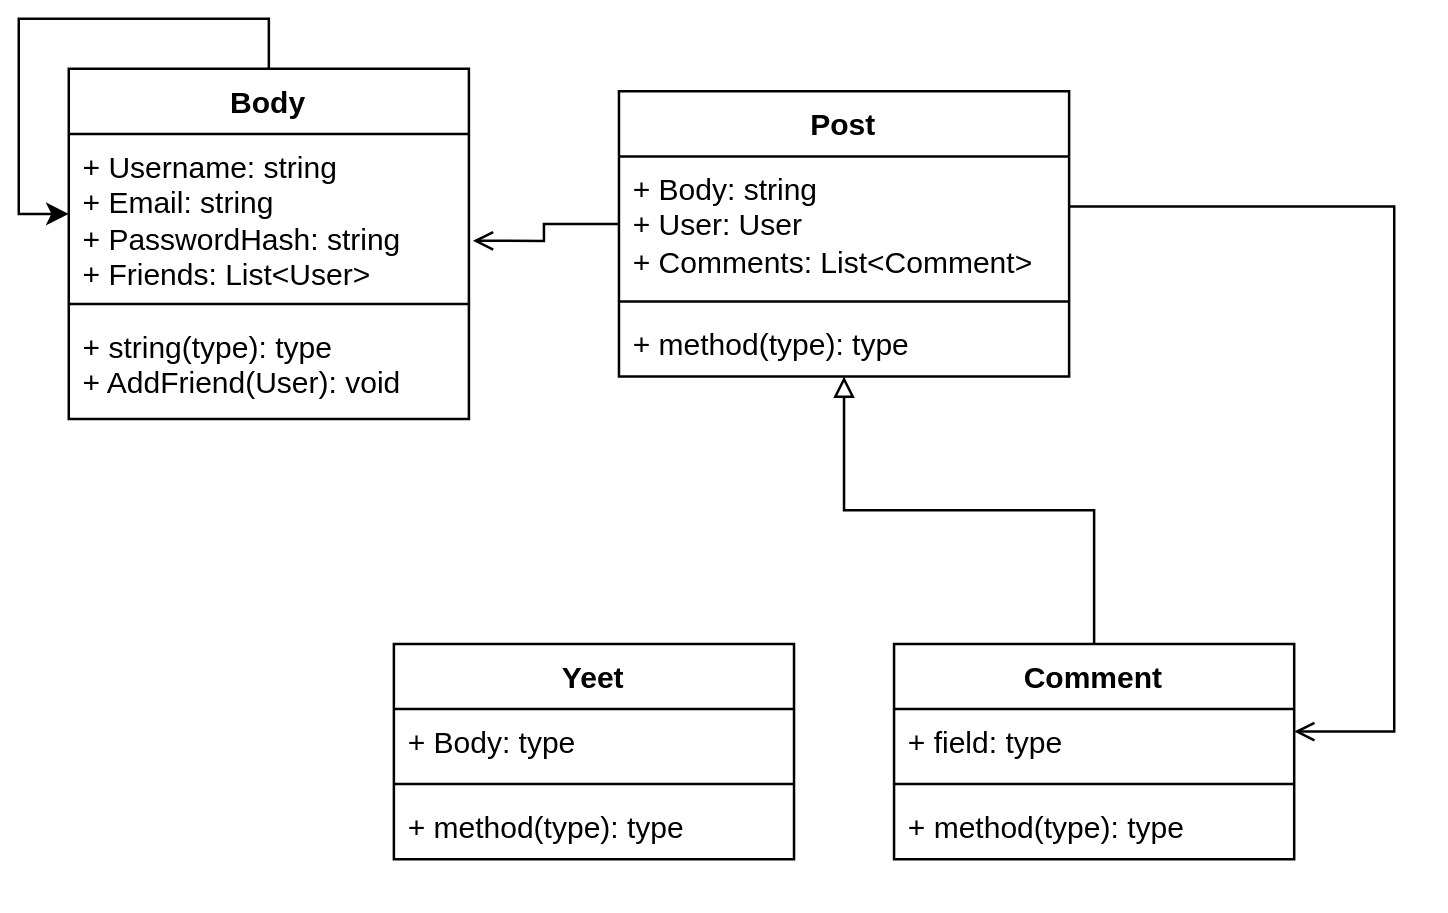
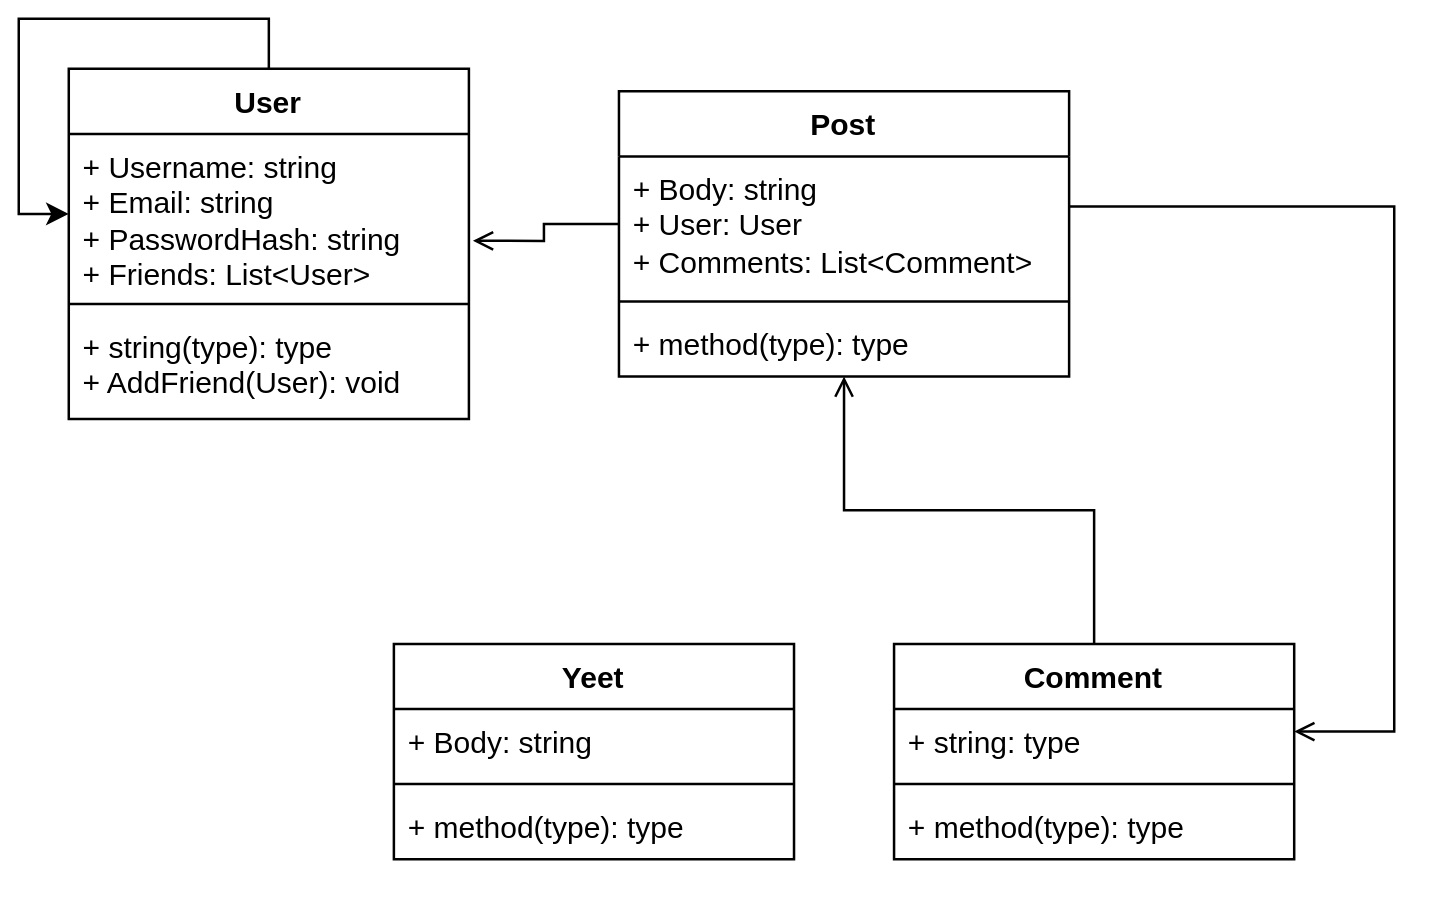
node "Body": label "Body" -> "User"
edge "Comment" -> "Post": arrowhead block -> open
node "+ Body: type": label "+ Body: type" -> "+ Body: string"
node "+ field: type": label "+ field: type" -> "+ string: type"
